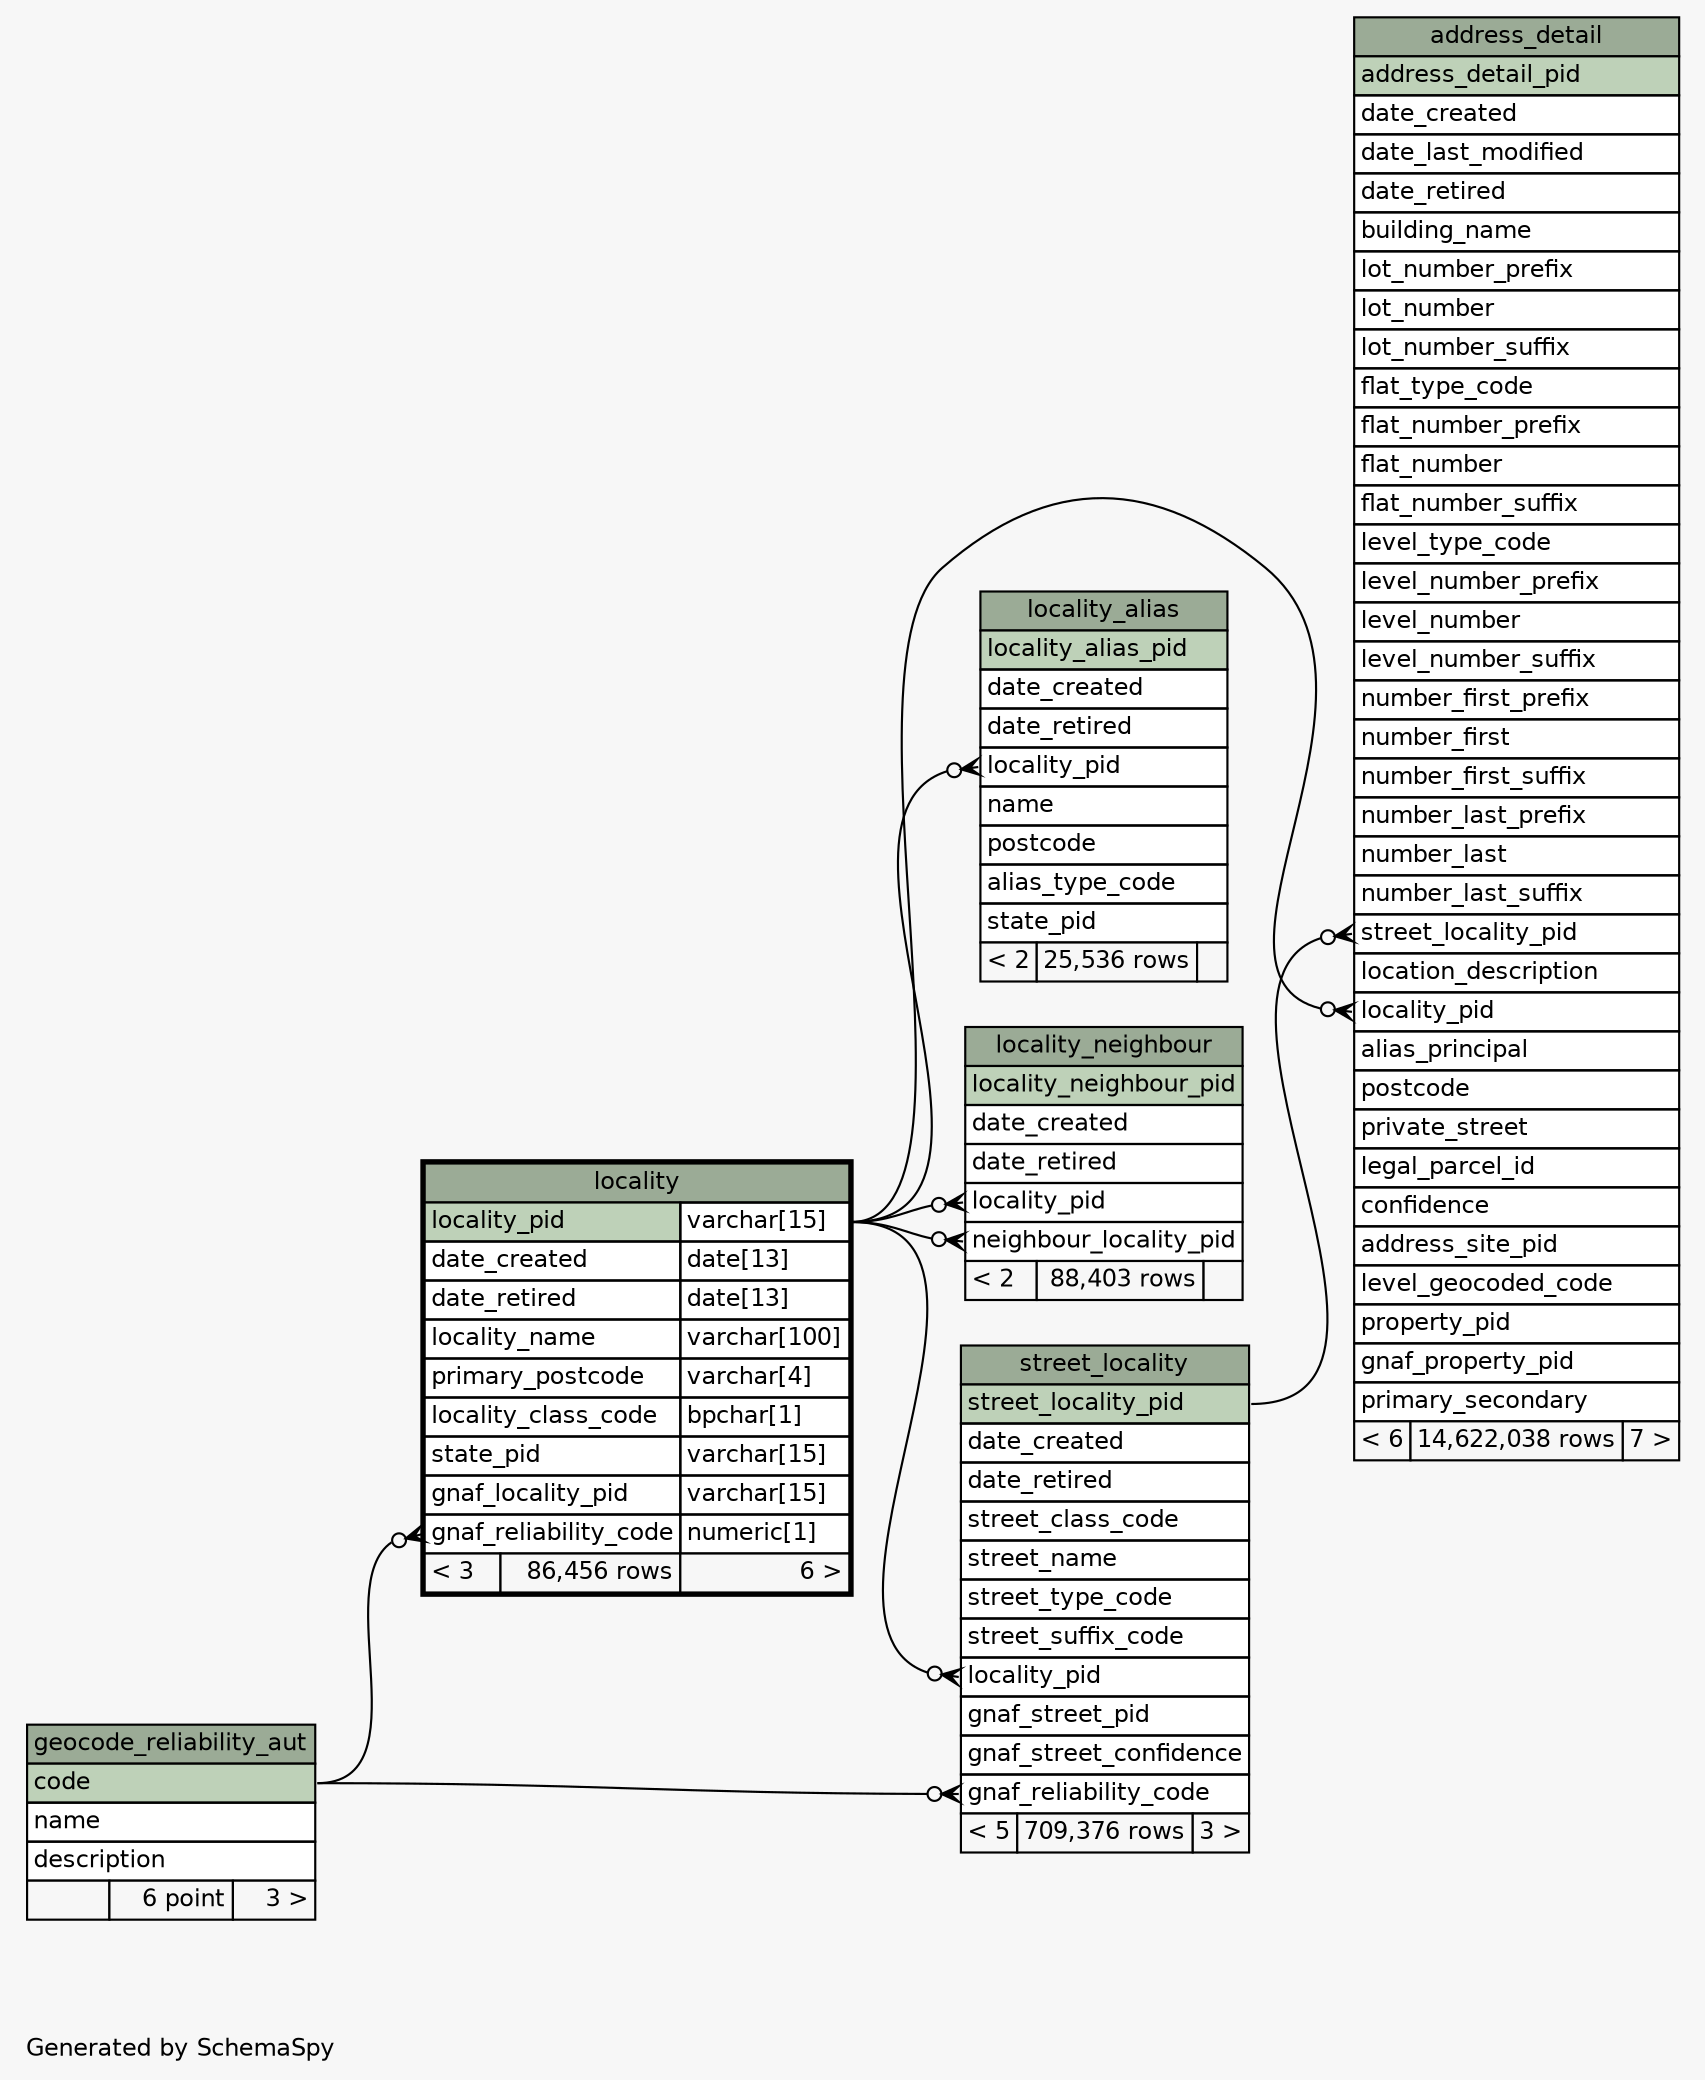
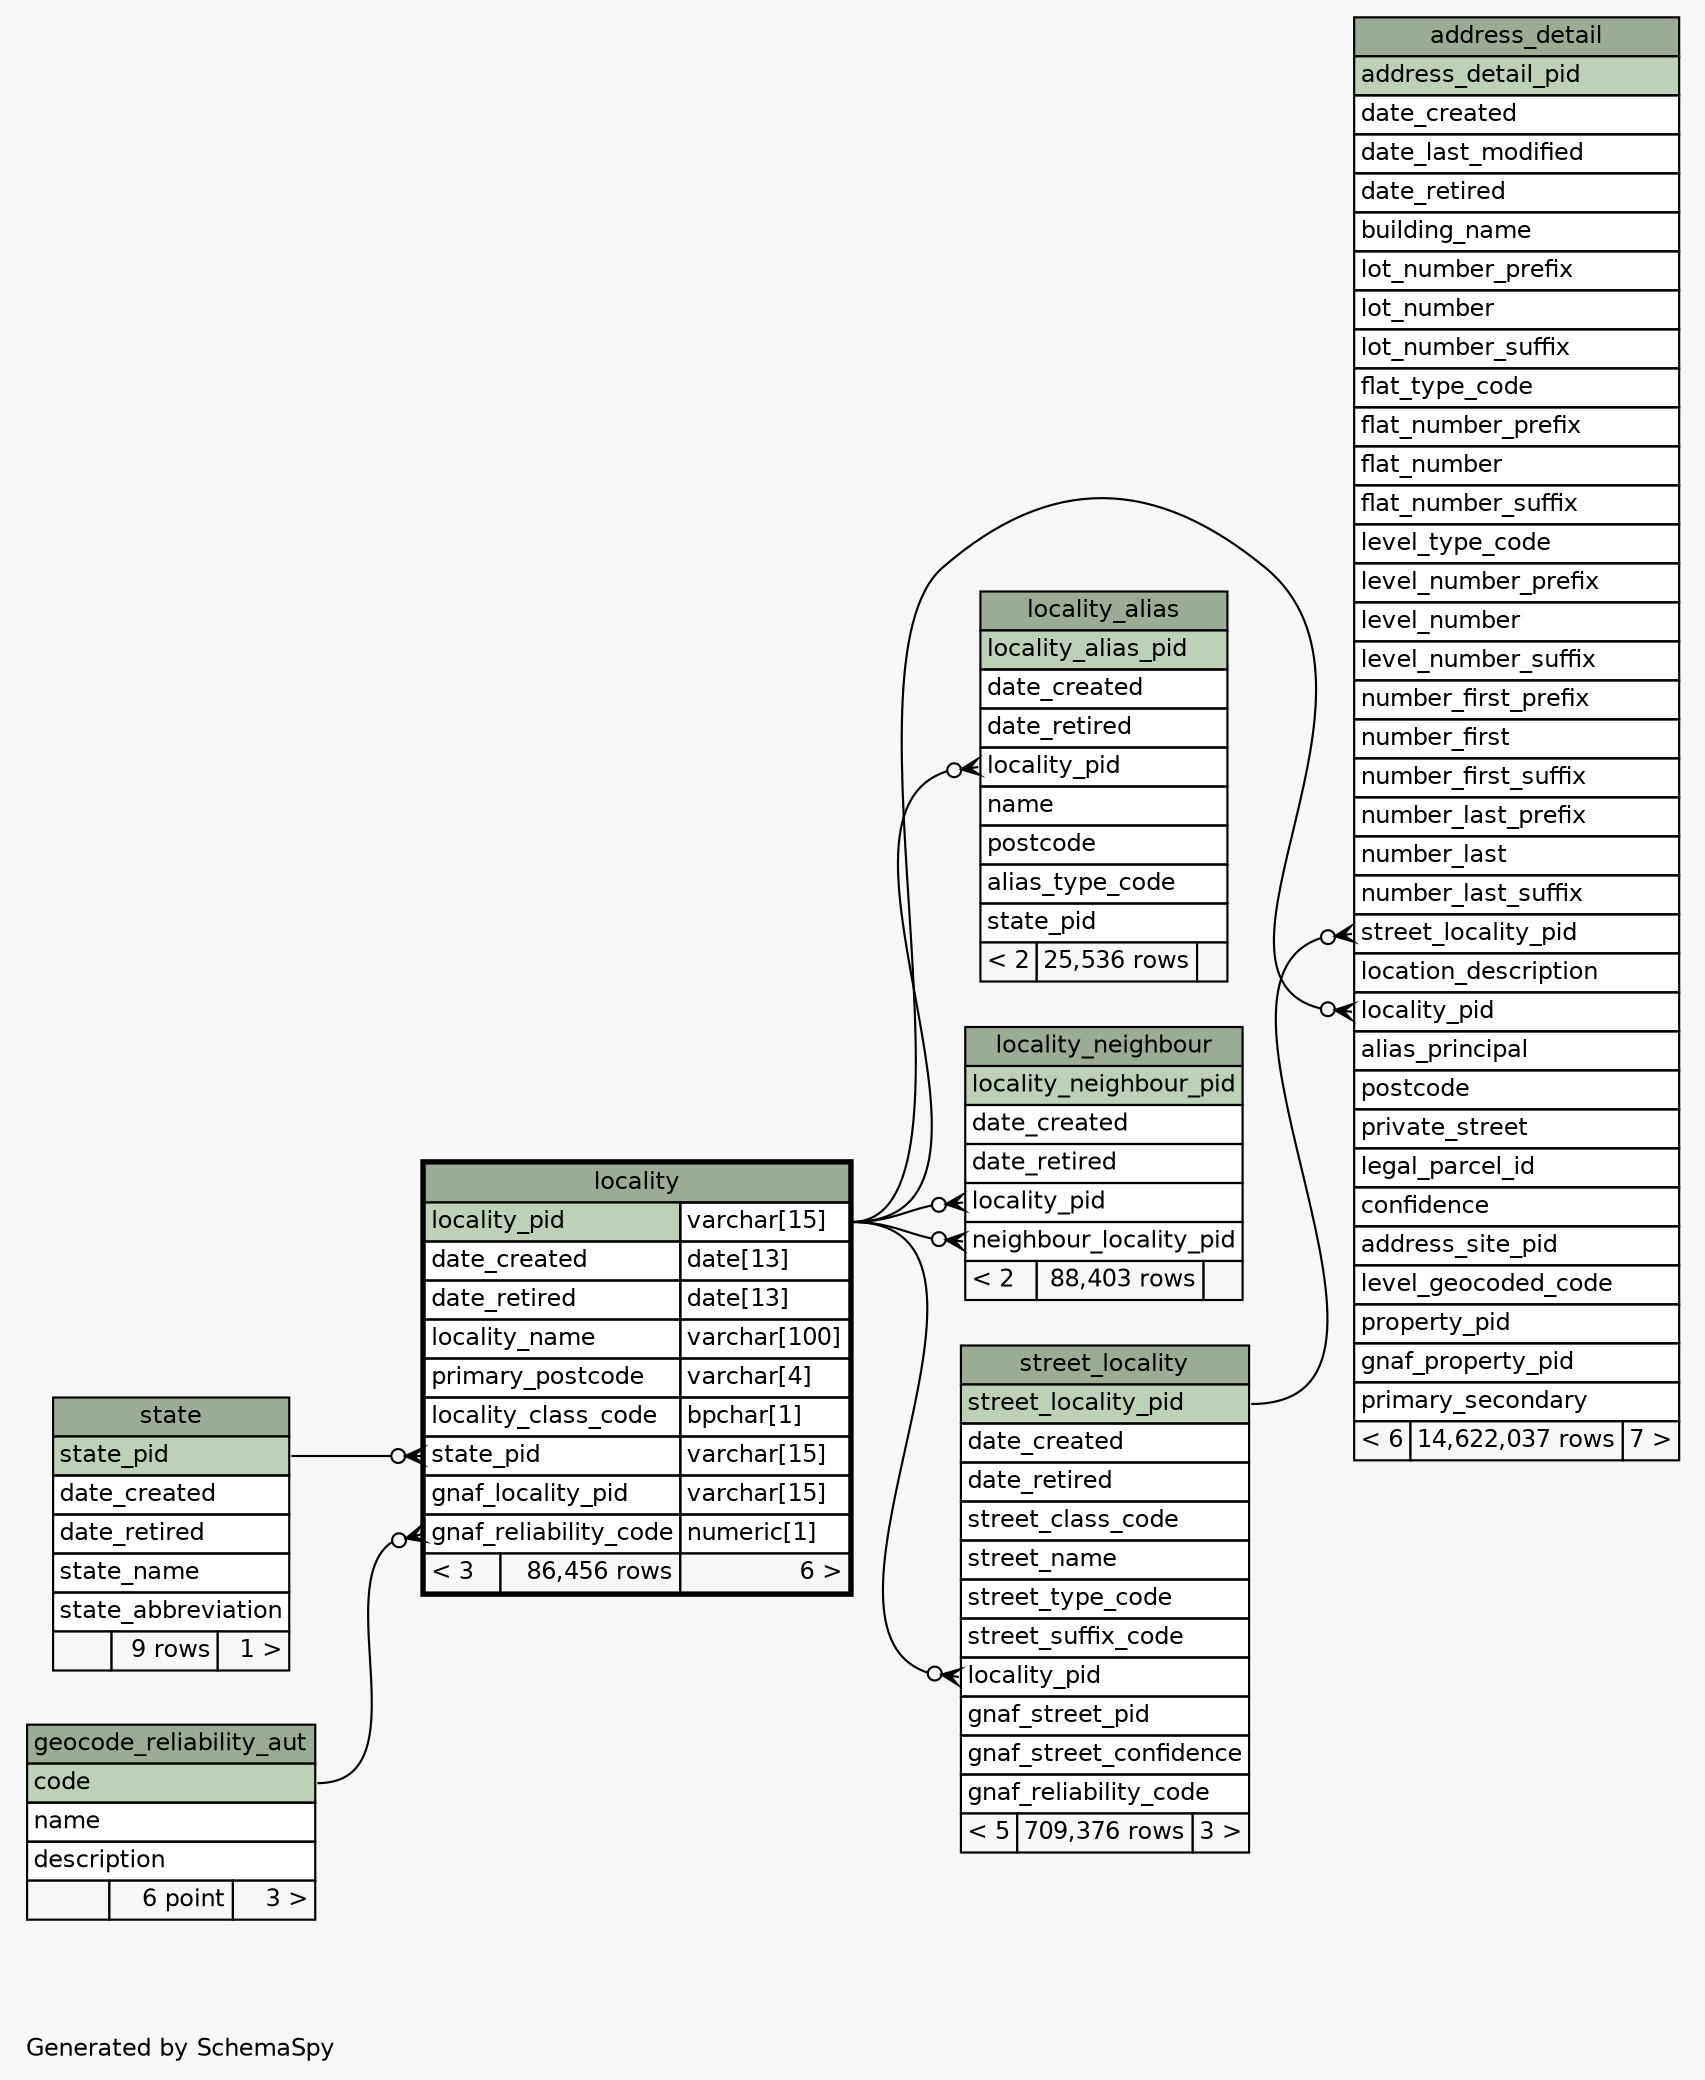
node "address_detail": text "14,622,038 rows" -> "14,622,037 rows"
node "state": added
edge "geocode_reliability_aut" -> "street_locality": removed
